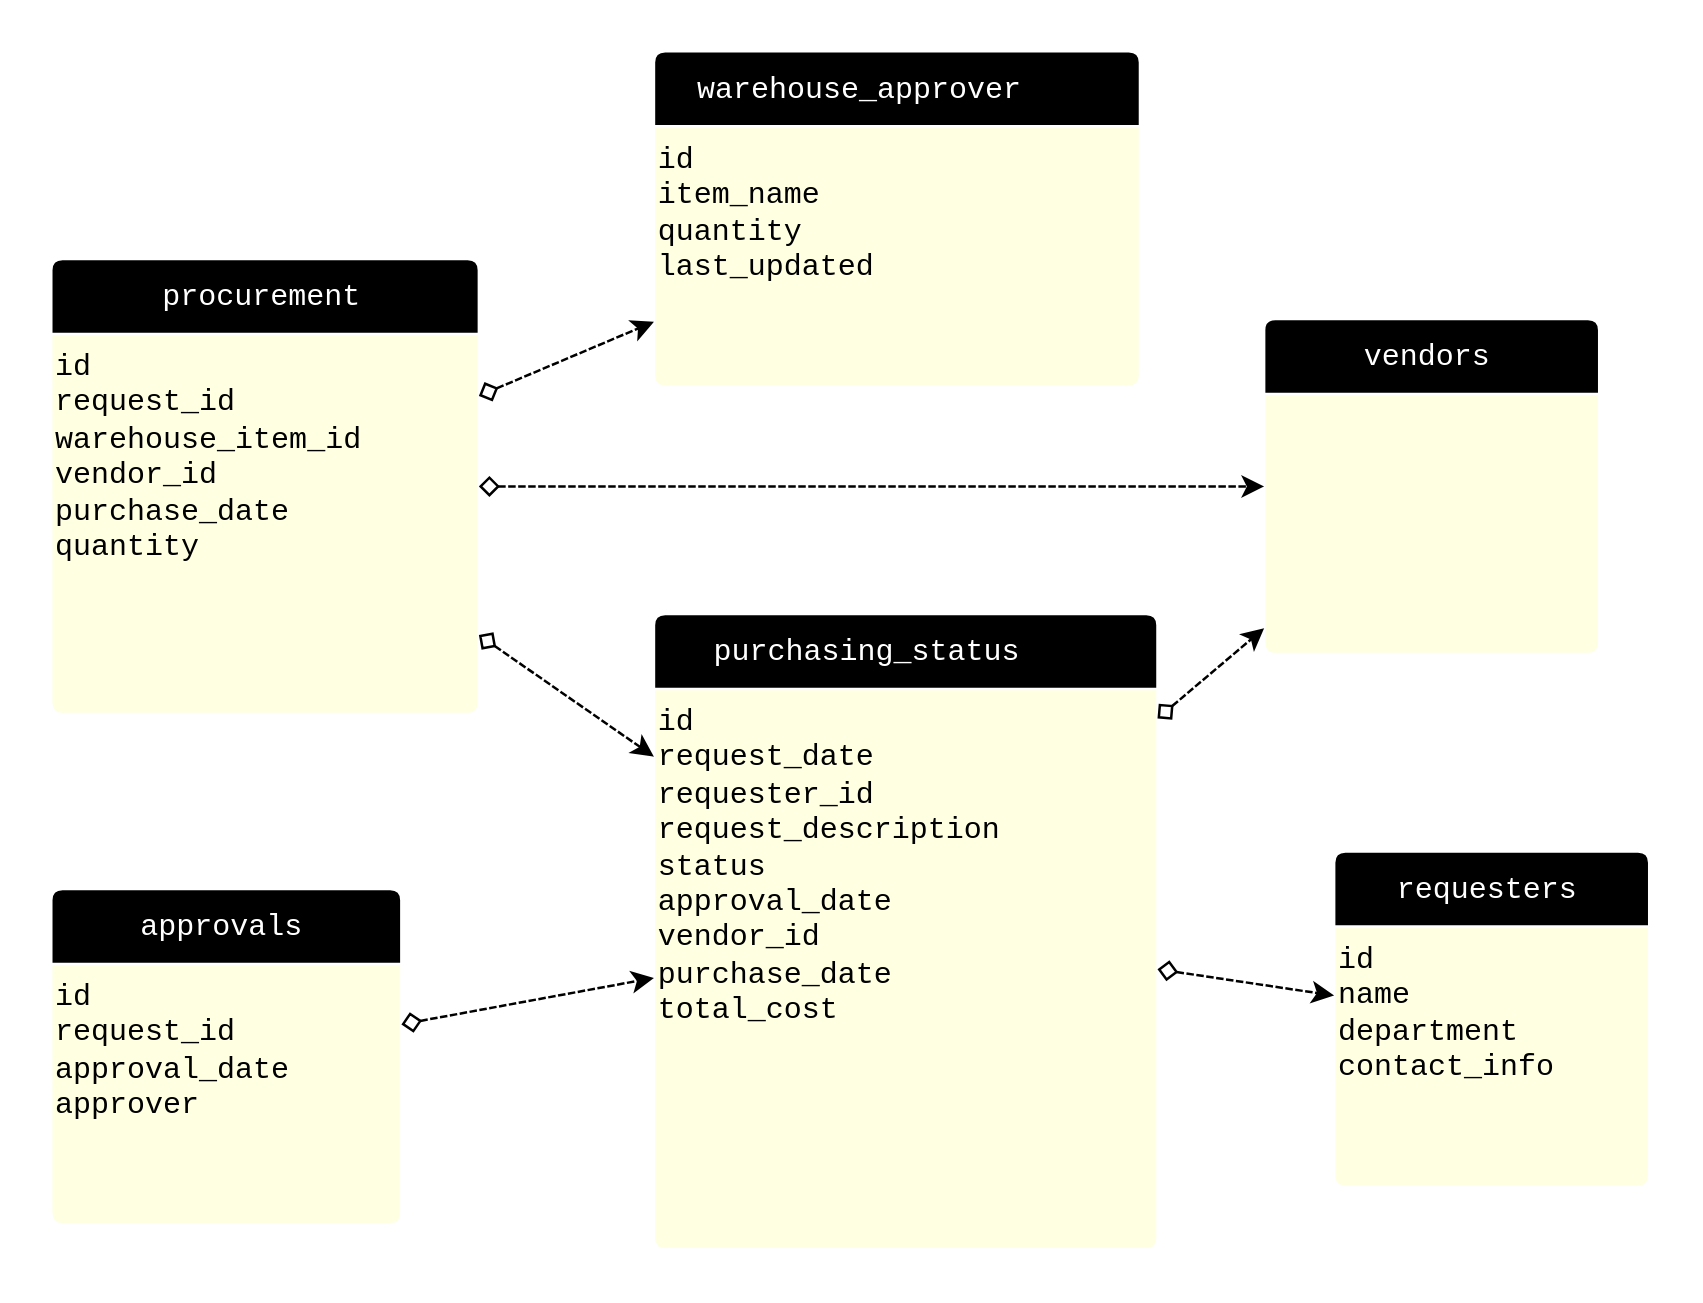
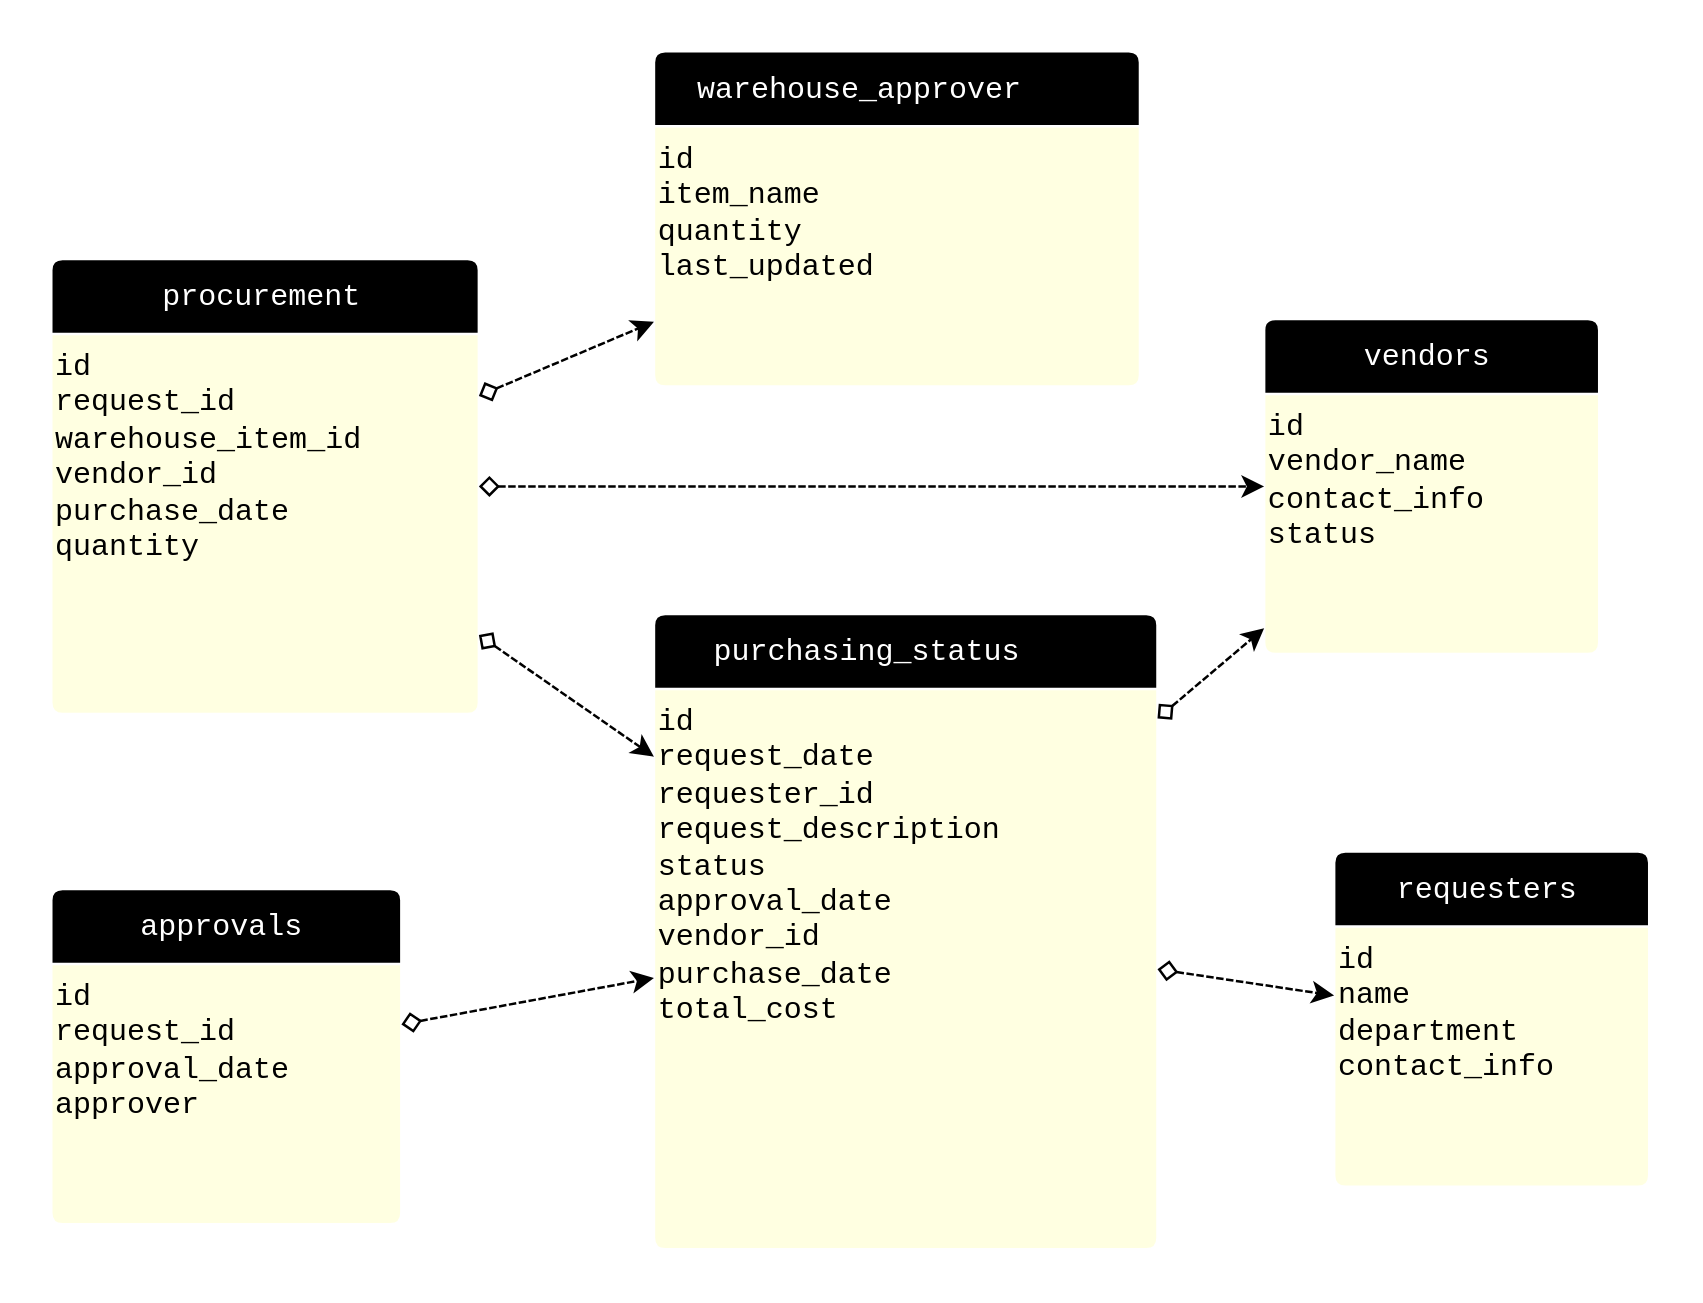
node "id vendor_name contact_info status": added
